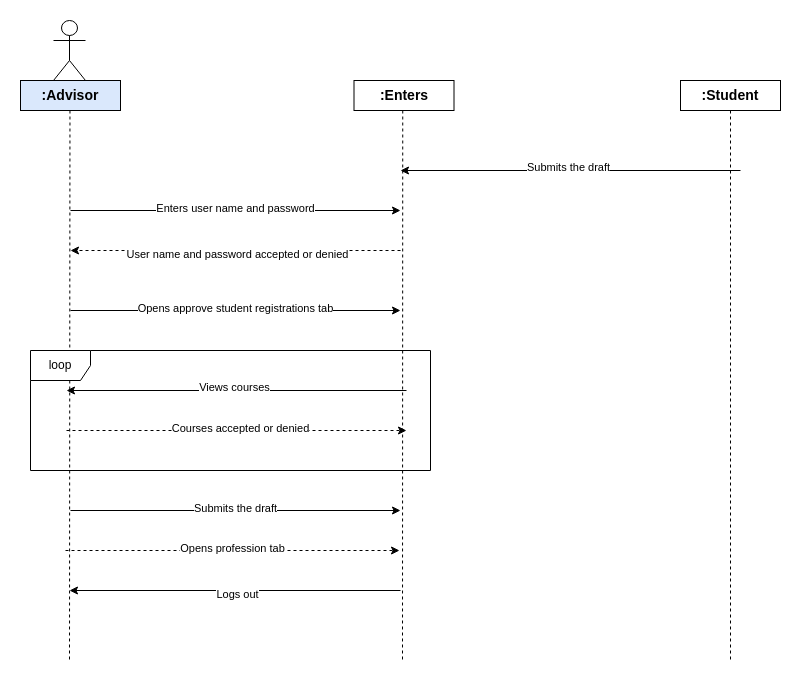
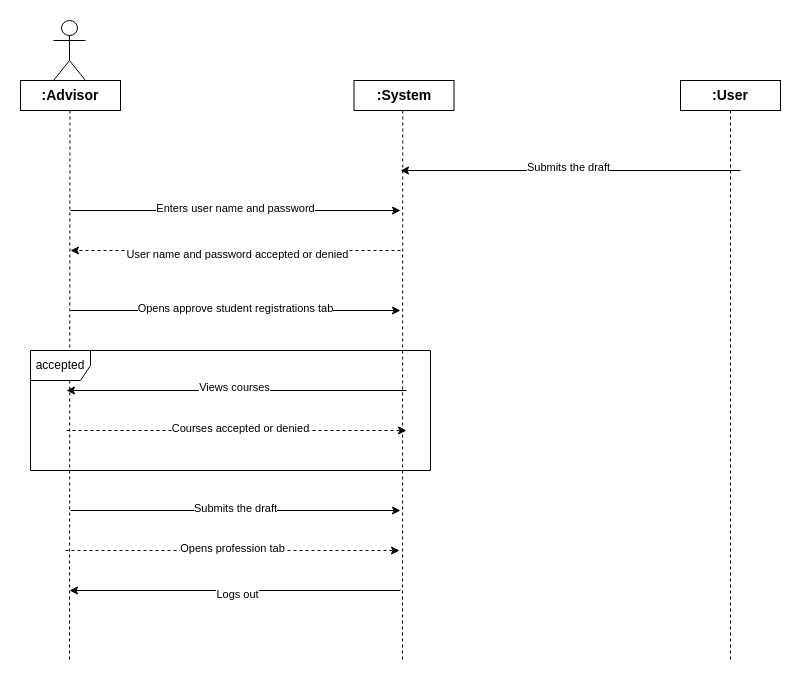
node ":Advisor": fillcolor #dae8fc -> #ffffff
node ":Enters": label ":Enters" -> ":System"
node ":Student": label ":Student" -> ":User"
node "loop": label "loop" -> "accepted"
